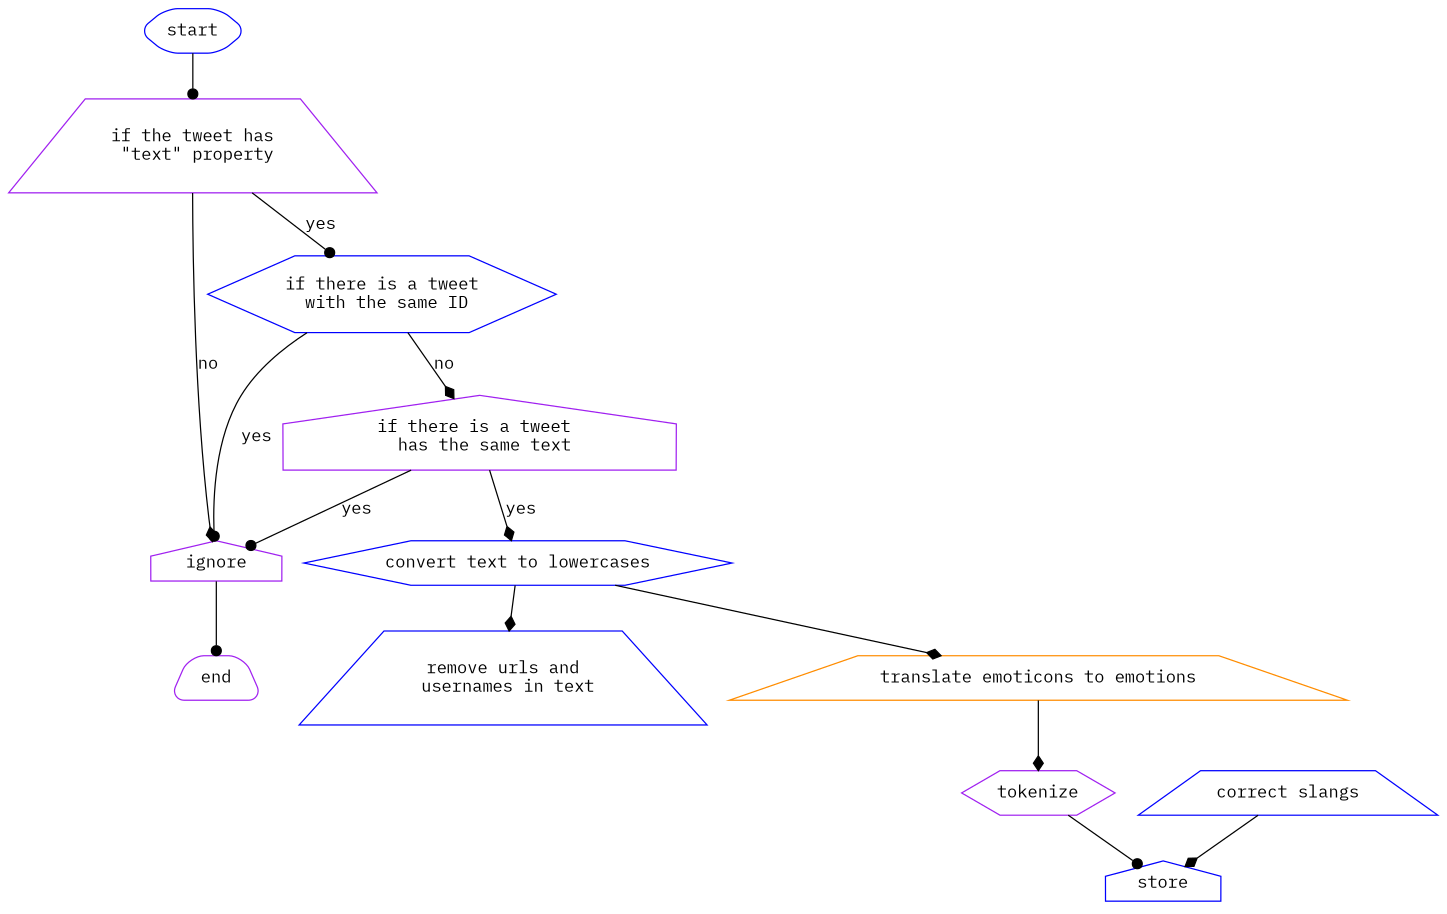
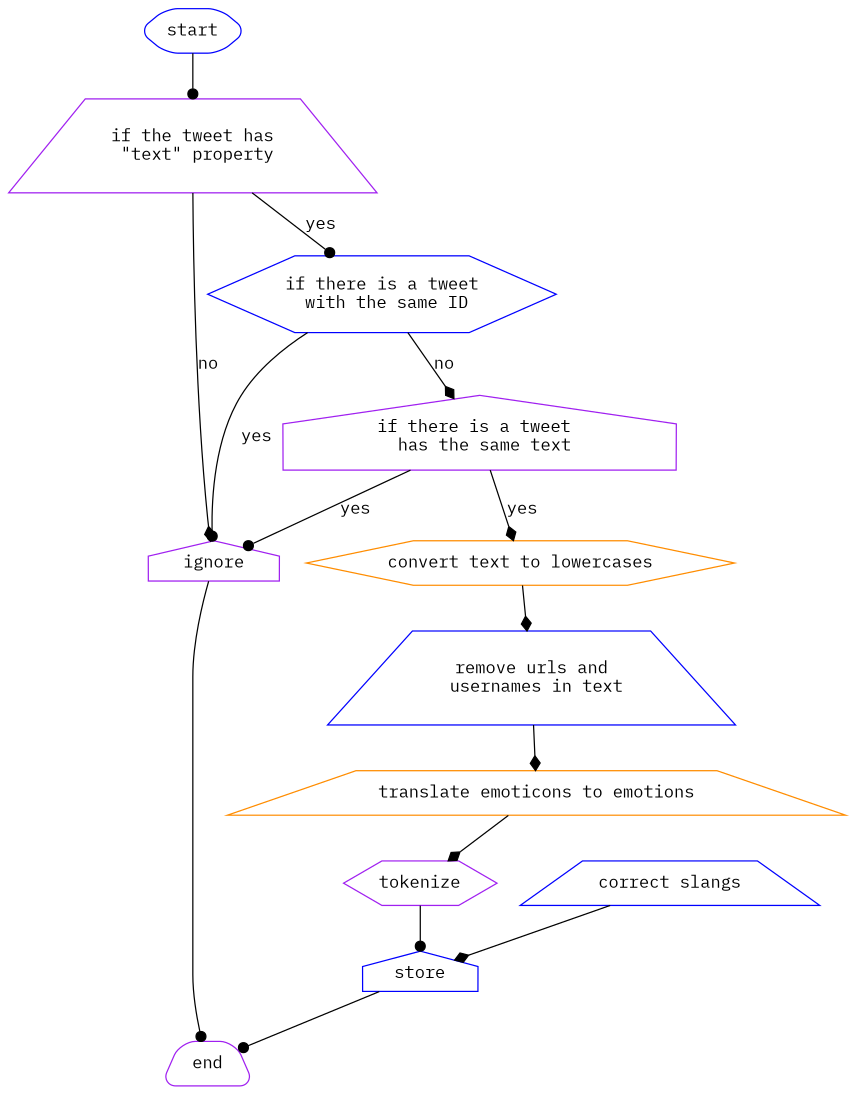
node "convert text to lowercases": color blue -> darkorange
edge "convert text to lowercases" -> "translate emoticons to emotions": now "remove urls and usernames in text" -> "translate emoticons to emotions"
edge "store" -> "end": added
